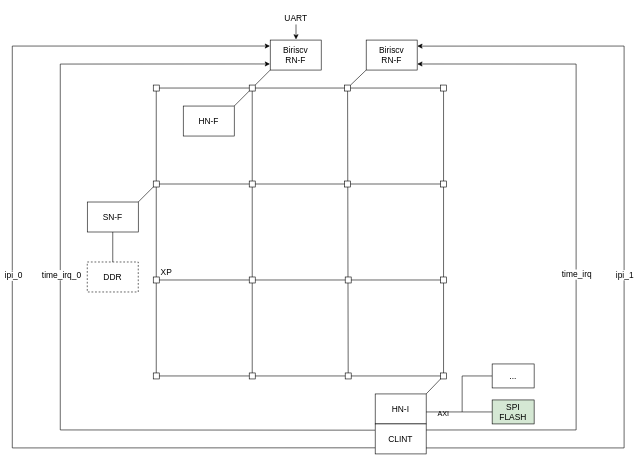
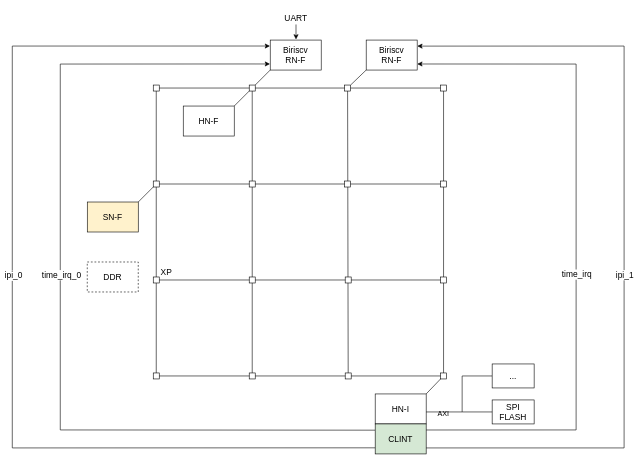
node "SN-F": fillcolor #ffffff -> #fff2cc
edge "SN-F" -- "DDR": removed
node "SPIFLASH": fillcolor #d5e8d4 -> #ffffff
node "CLINT": fillcolor #ffffff -> #d5e8d4
